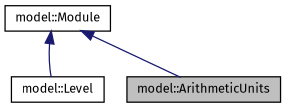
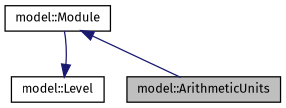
edge "model::Level" -> "model::Module": reversed
